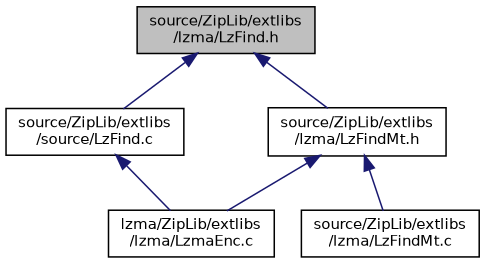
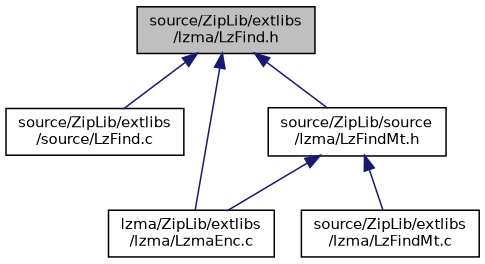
node "source/ZipLib/extlibs /lzma/LzFindMt.h": label "source/ZipLib/extlibs /lzma/LzFindMt.h" -> "source/ZipLib/source /lzma/LzFindMt.h"
edge "lzma/ZipLib/extlibs /lzma/LzmaEnc.c" -> "source/ZipLib/extlibs /source/LzFind.c": now "lzma/ZipLib/extlibs /lzma/LzmaEnc.c" -> "source/ZipLib/extlibs /lzma/LzFind.h"
